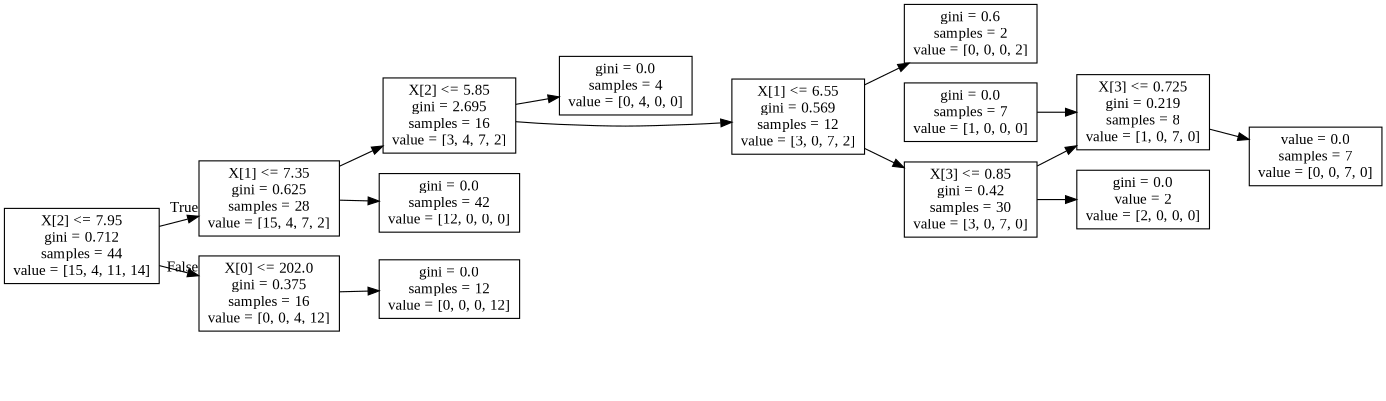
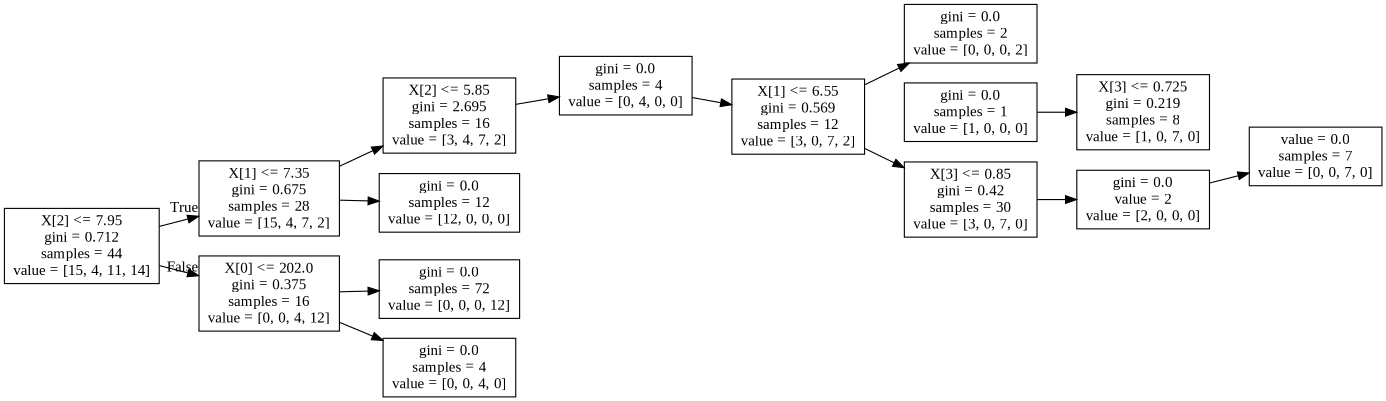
node "gini = 0.6 samples = 2 value = [0, 0, 0, 2]": label "gini = 0.6 samples = 2 value = [0, 0, 0, 2]" -> "gini = 0.0 samples = 2 value = [0, 0, 0, 2]"
node "gini = 0.0 samples = 7 value = [1, 0, 0, 0]": label "gini = 0.0 samples = 7 value = [1, 0, 0, 0]" -> "gini = 0.0 samples = 1 value = [1, 0, 0, 0]"
edge "X[2] <= 5.85 gini = 2.695 samples = 16 value = [3, 4, 7, 2]" -> "X[1] <= 6.55 gini = 0.569 samples = 12 value = [3, 0, 7, 2]": now "gini = 0.0 samples = 4 value = [0, 4, 0, 0]" -> "X[1] <= 6.55 gini = 0.569 samples = 12 value = [3, 0, 7, 2]"
edge "X[3] <= 0.725 gini = 0.219 samples = 8 value = [1, 0, 7, 0]" -> "value = 0.0 samples = 7 value = [0, 0, 7, 0]": now "gini = 0.0 value = 2 value = [2, 0, 0, 0]" -> "value = 0.0 samples = 7 value = [0, 0, 7, 0]"
edge "X[3] <= 0.85 gini = 0.42 samples = 30 value = [3, 0, 7, 0]" -> "X[3] <= 0.725 gini = 0.219 samples = 8 value = [1, 0, 7, 0]": removed
node "X[1] <= 7.35 gini = 0.625 samples = 28 value = [15, 4, 7, 2]": label "X[1] <= 7.35 gini = 0.625 samples = 28 value = [15, 4, 7, 2]" -> "X[1] <= 7.35 gini = 0.675 samples = 28 value = [15, 4, 7, 2]"
node "gini = 0.0 samples = 42 value = [12, 0, 0, 0]": label "gini = 0.0 samples = 42 value = [12, 0, 0, 0]" -> "gini = 0.0 samples = 12 value = [12, 0, 0, 0]"
node "gini = 0.0 samples = 12 value = [0, 0, 0, 12]": label "gini = 0.0 samples = 12 value = [0, 0, 0, 12]" -> "gini = 0.0 samples = 72 value = [0, 0, 0, 12]"
node "gini = 0.0 samples = 4 value = [0, 0, 4, 0]": added
